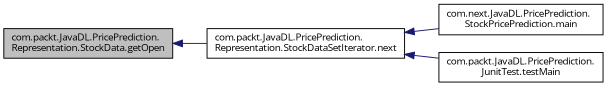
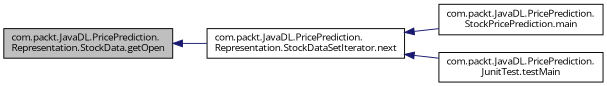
node "com.next.JavaDL.PricePrediction. StockPricePrediction.main": label "com.next.JavaDL.PricePrediction. StockPricePrediction.main" -> "com.packt.JavaDL.PricePrediction. StockPricePrediction.main"
